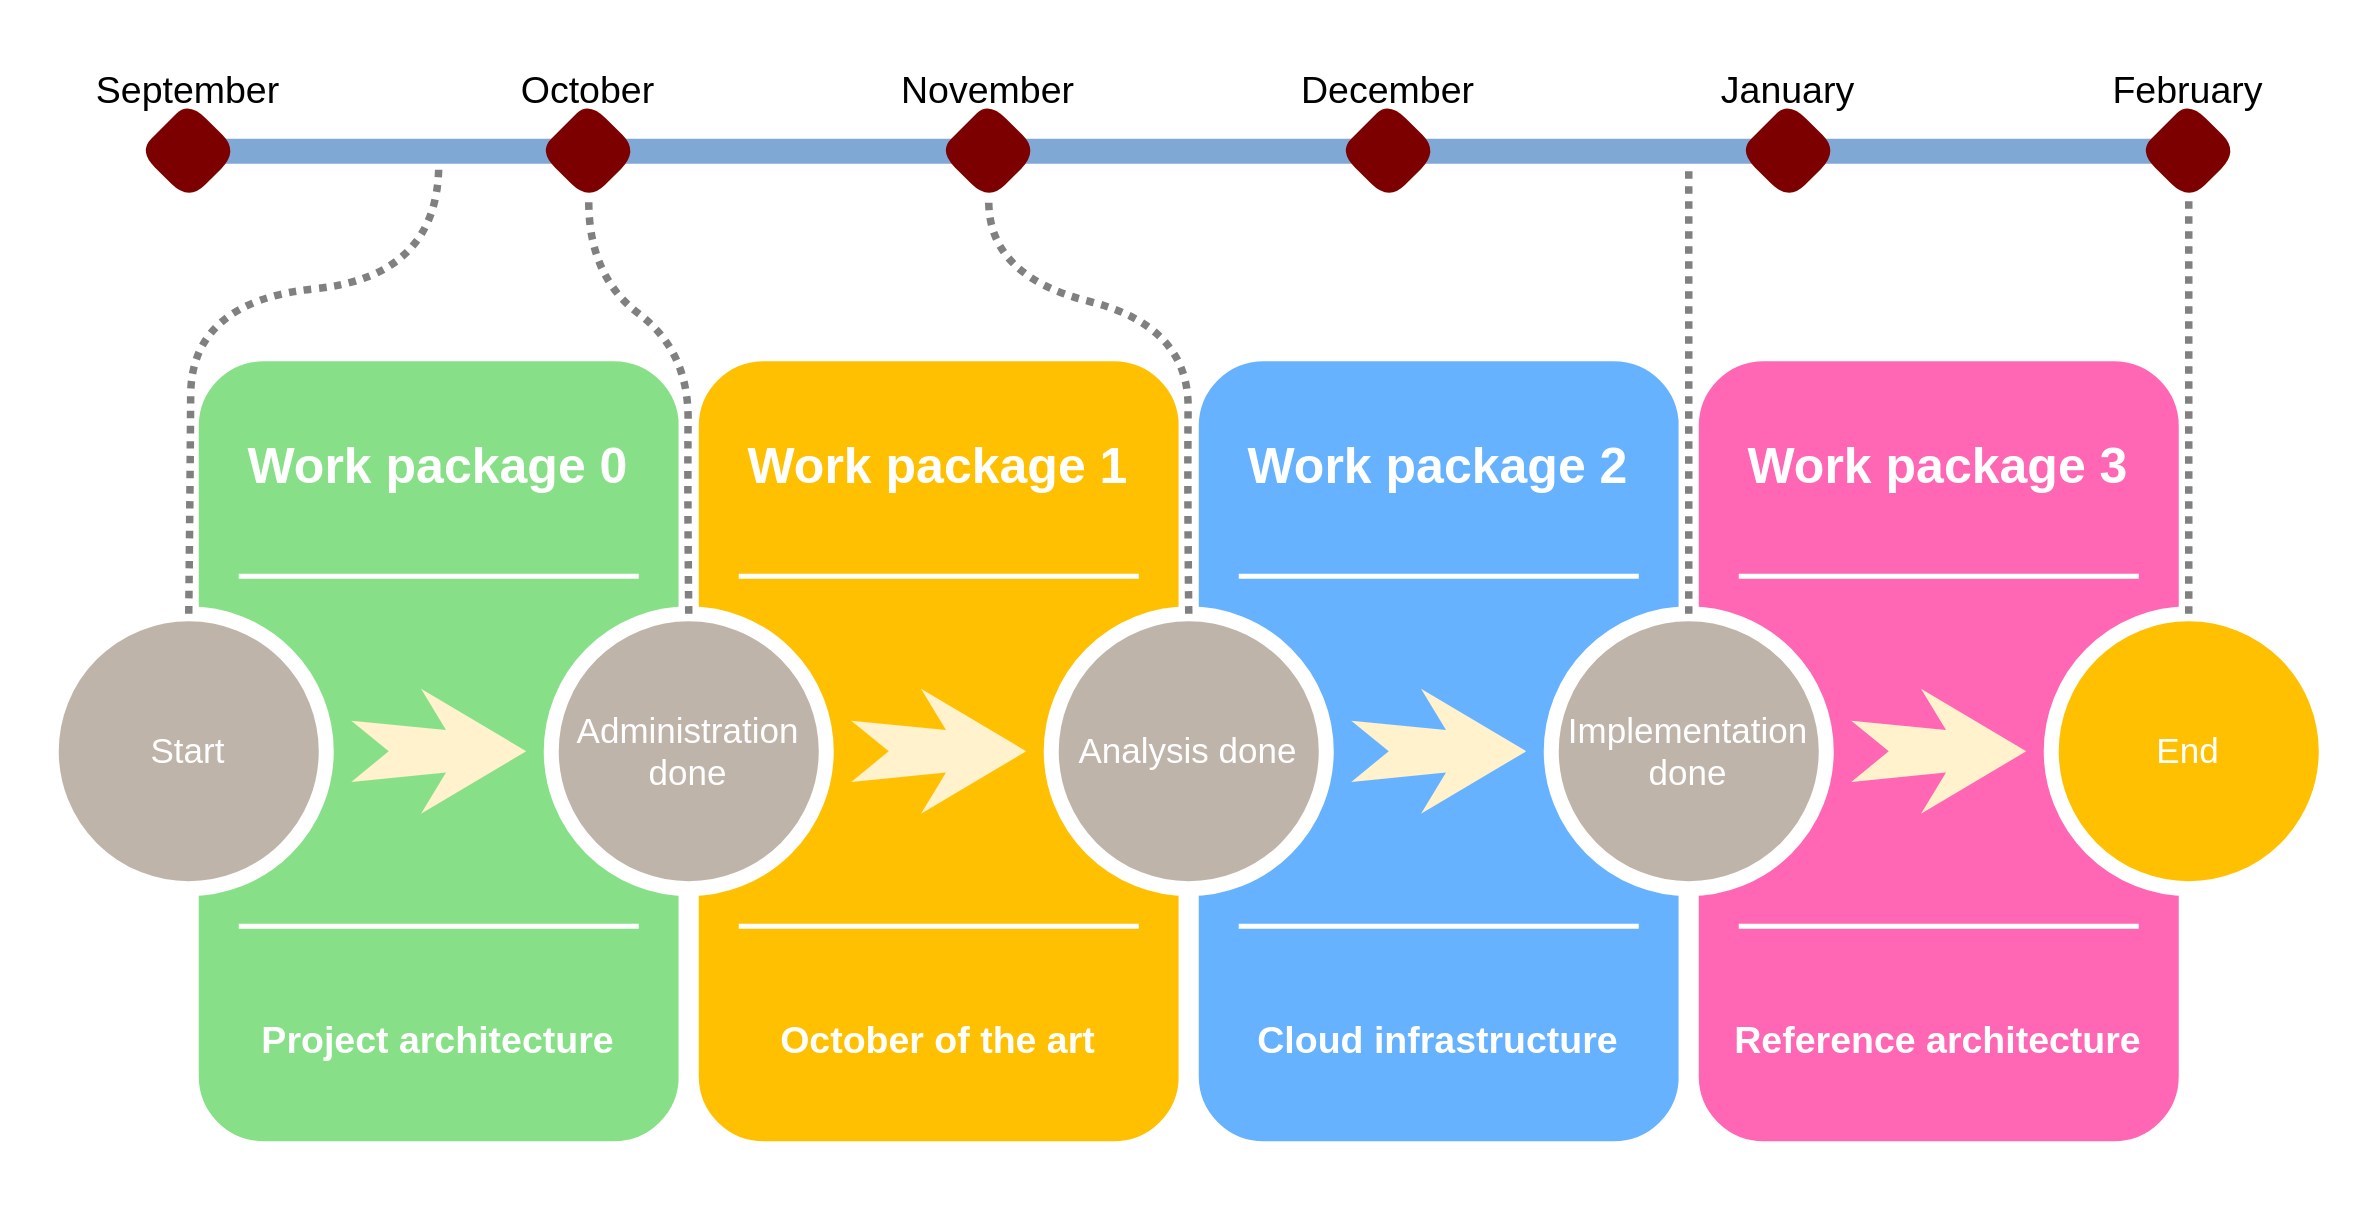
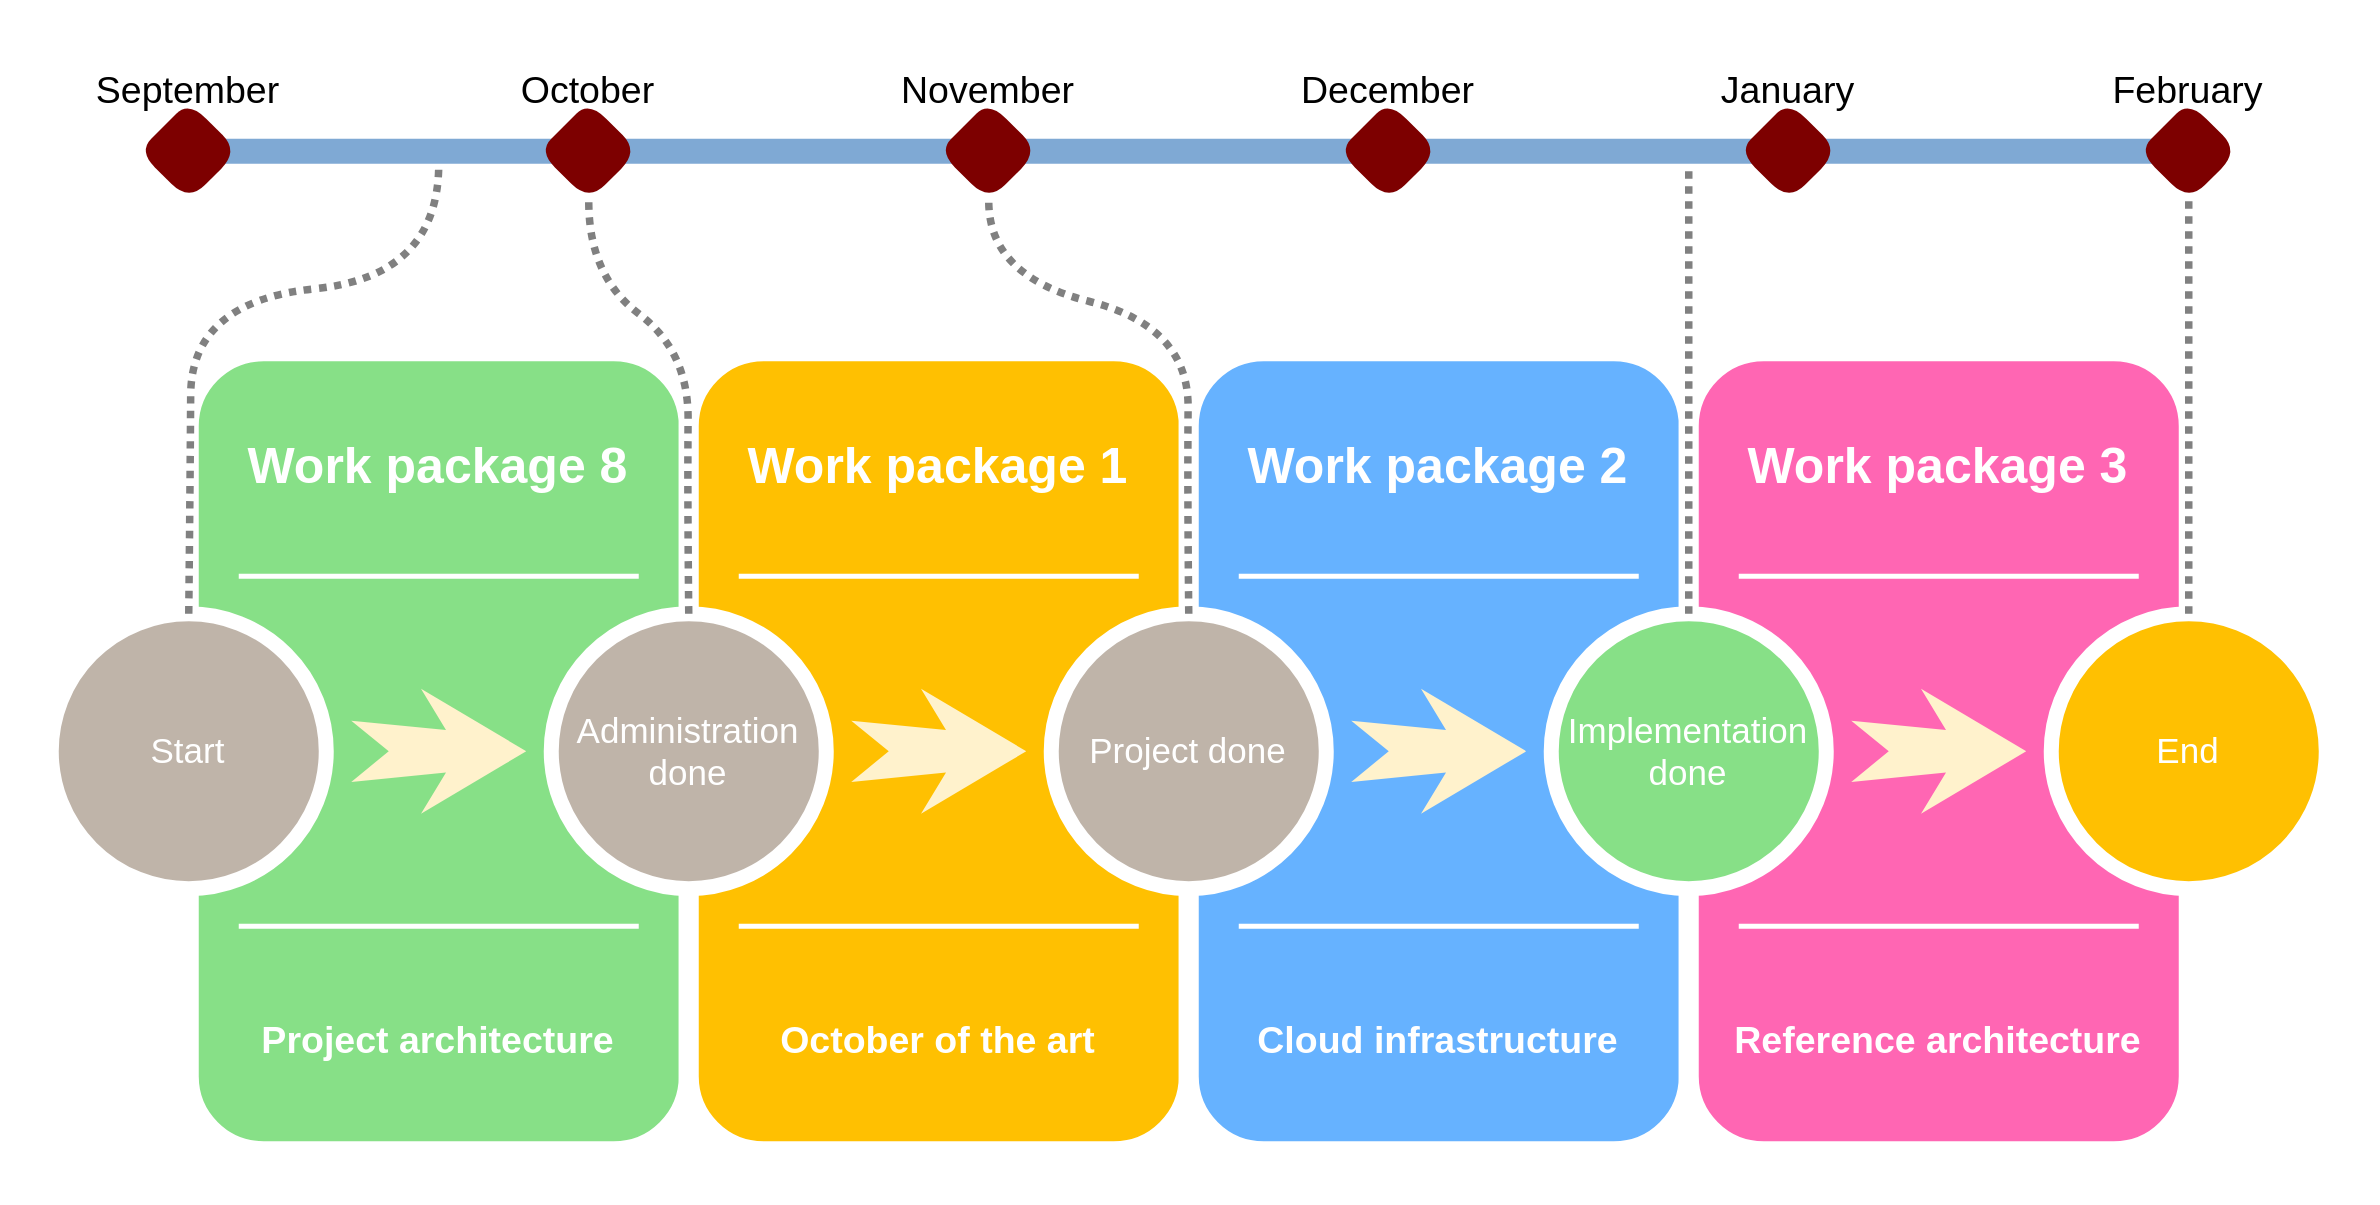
node "Work package 0": label "Work package 0" -> "Work package 8"
node "Analysis done": label "Analysis done" -> "Project done"
node "Implementation done": fillcolor #bfb4a9 -> #87e087
